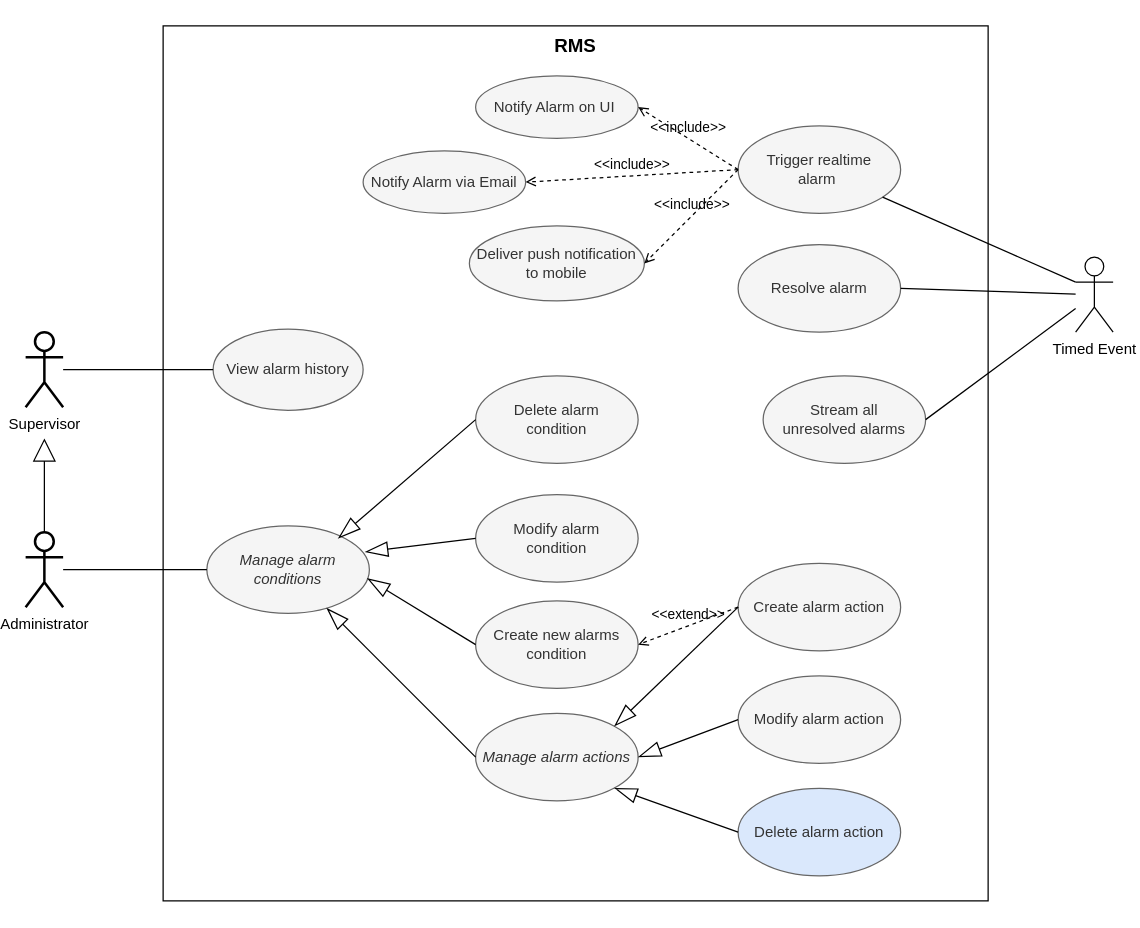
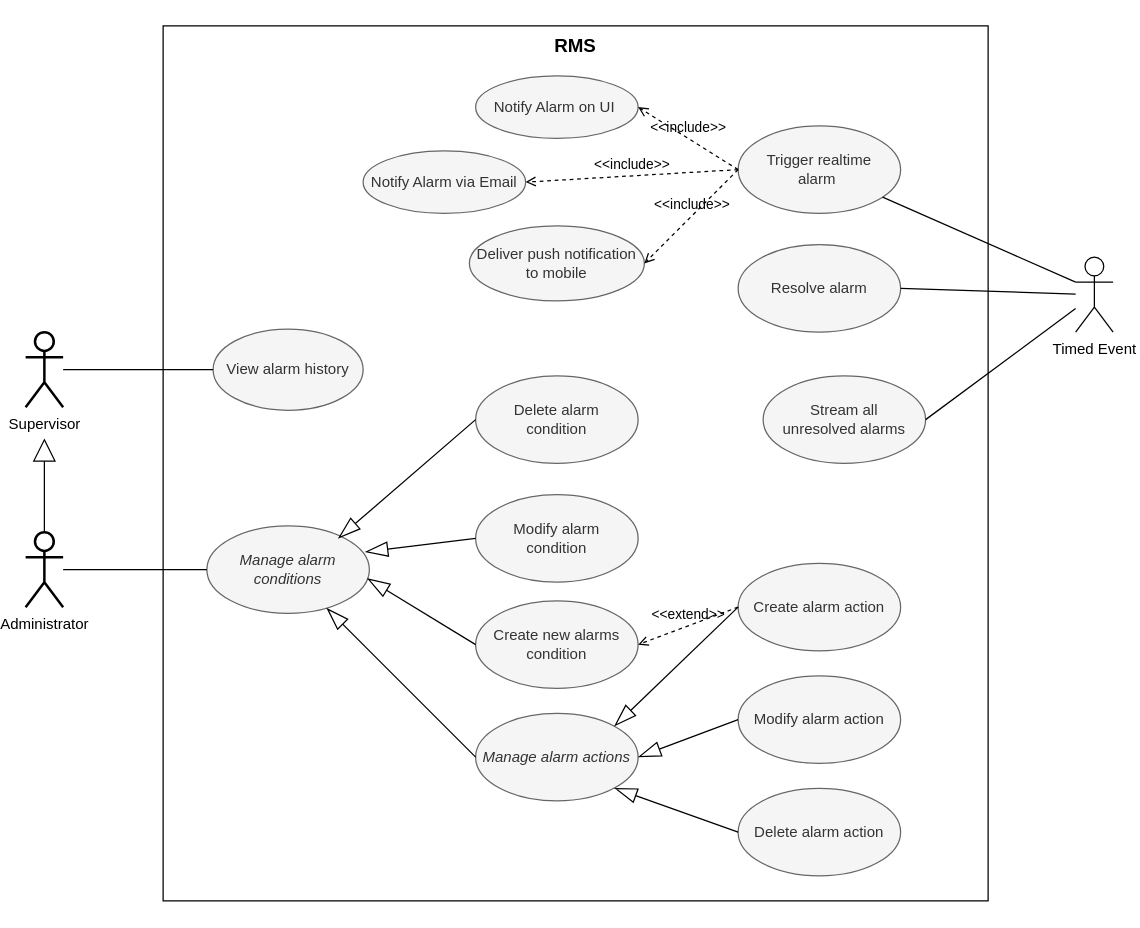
node "Delete alarm action": fillcolor #dae8fc -> #f5f5f5
